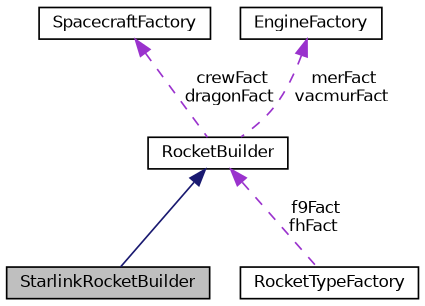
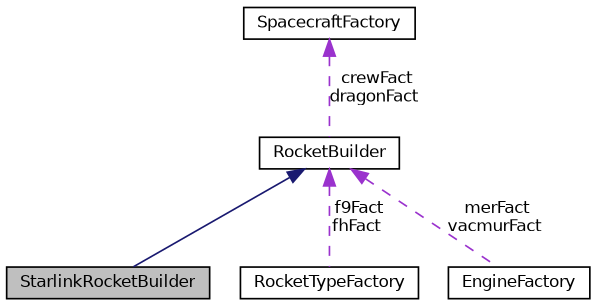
edge "RocketBuilder" -> "EngineFactory": reversed
